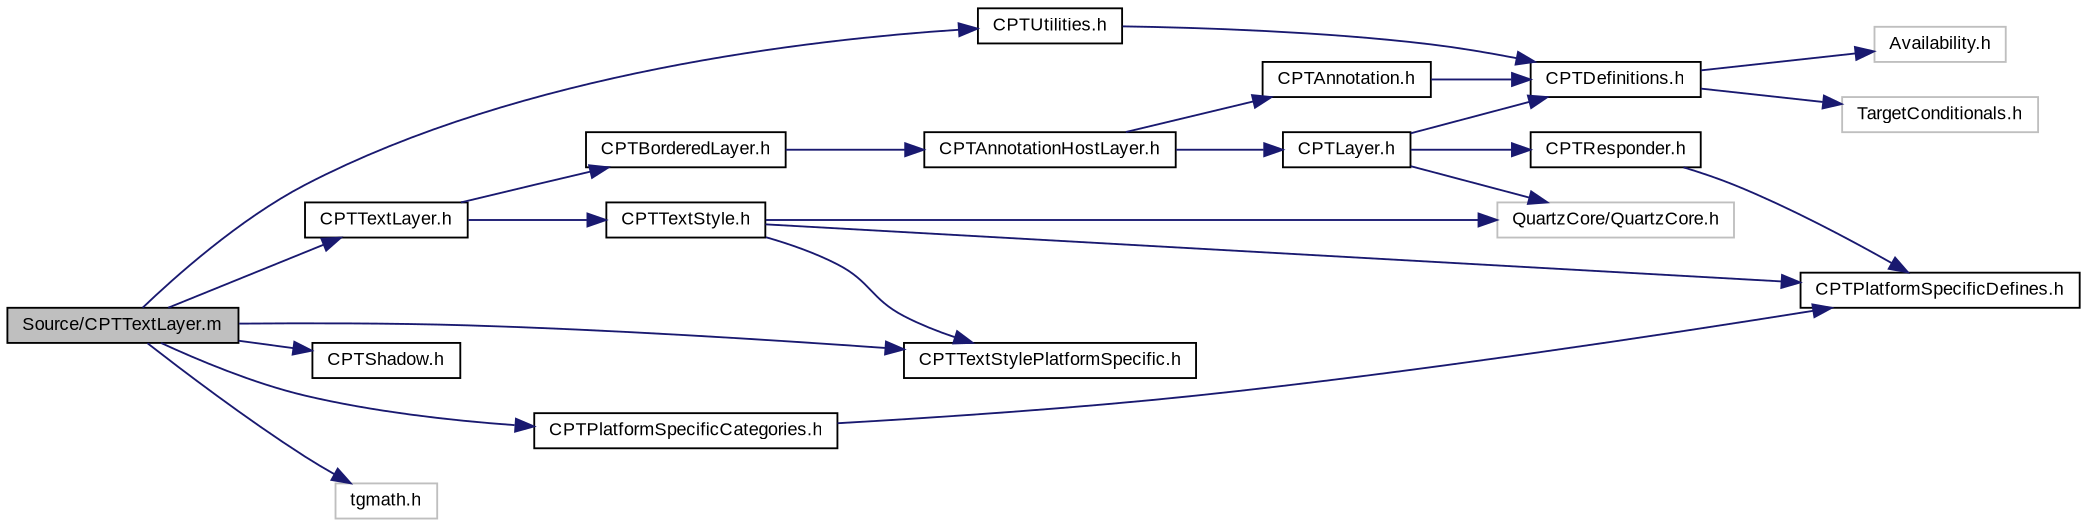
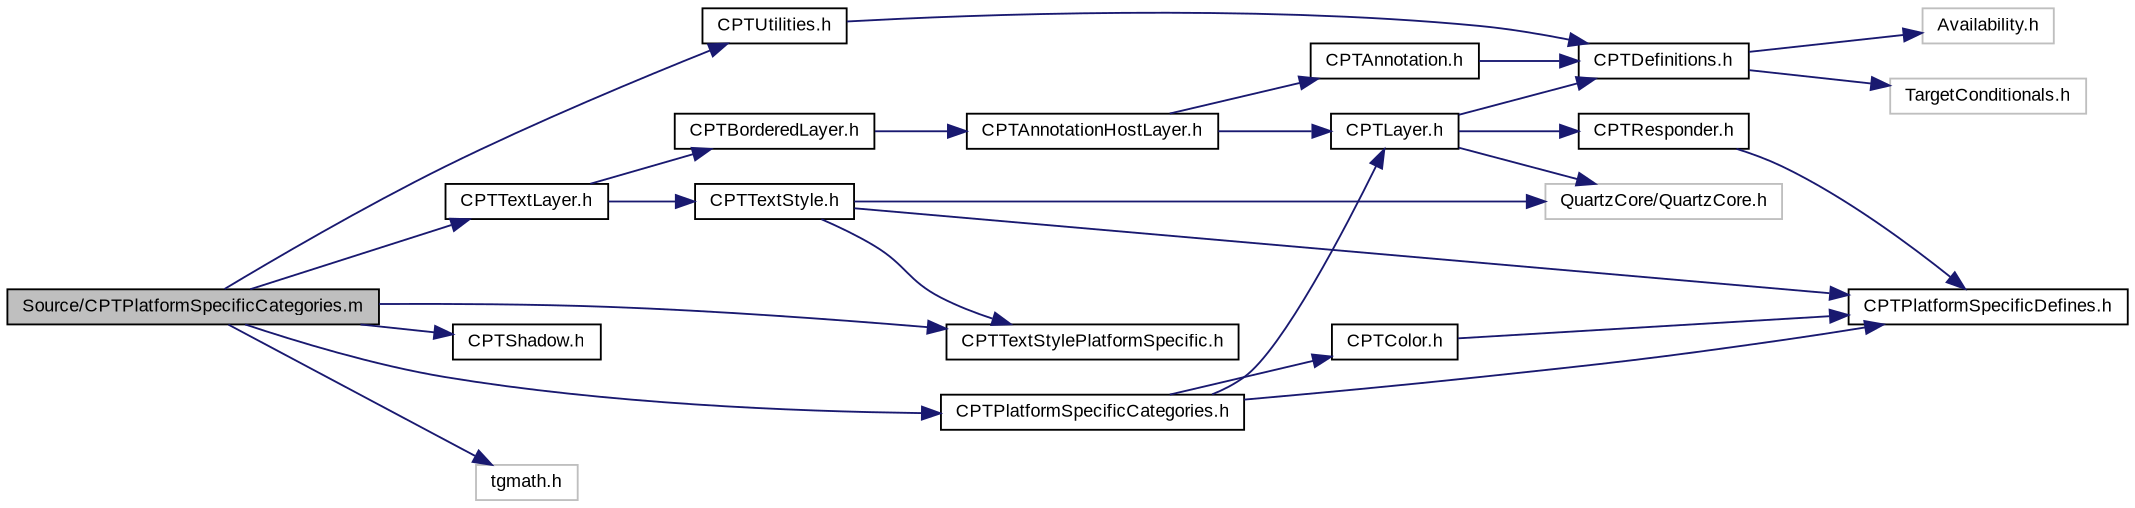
edge "CPTPlatformSpecificCategories.h" -> "CPTLayer.h": added
node "Source/CPTTextLayer.m": label "Source/CPTTextLayer.m" -> "Source/CPTPlatformSpecificCategories.m"
node "CPTColor.h": added
